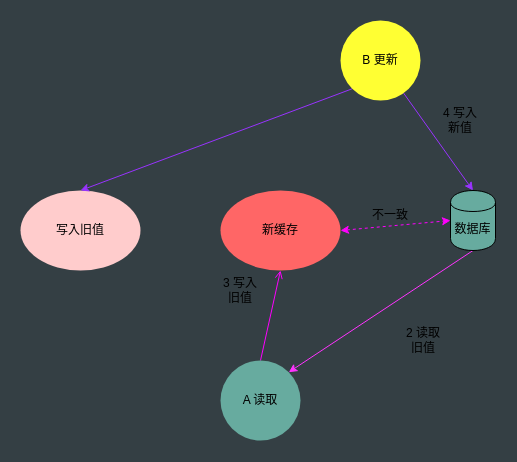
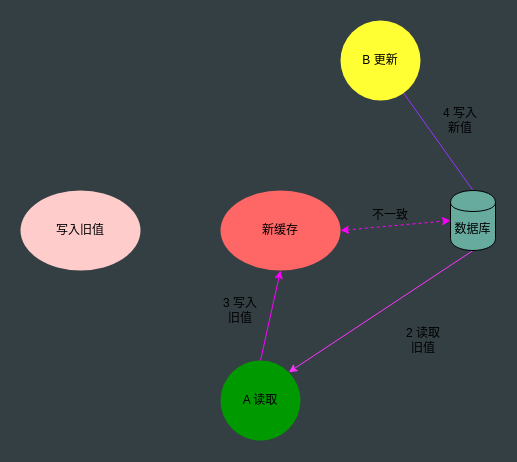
edge "B 更新" -> "写入旧值": removed
edge "B 更新" -> "数据库": arrowhead classic -> none
edge "A 读取" -> "新缓存": arrowhead open -> classic
node "3 写入旧值": moved (241, 291) -> (241, 311)
node "A 读取": fillcolor #67ab9f -> #009900
